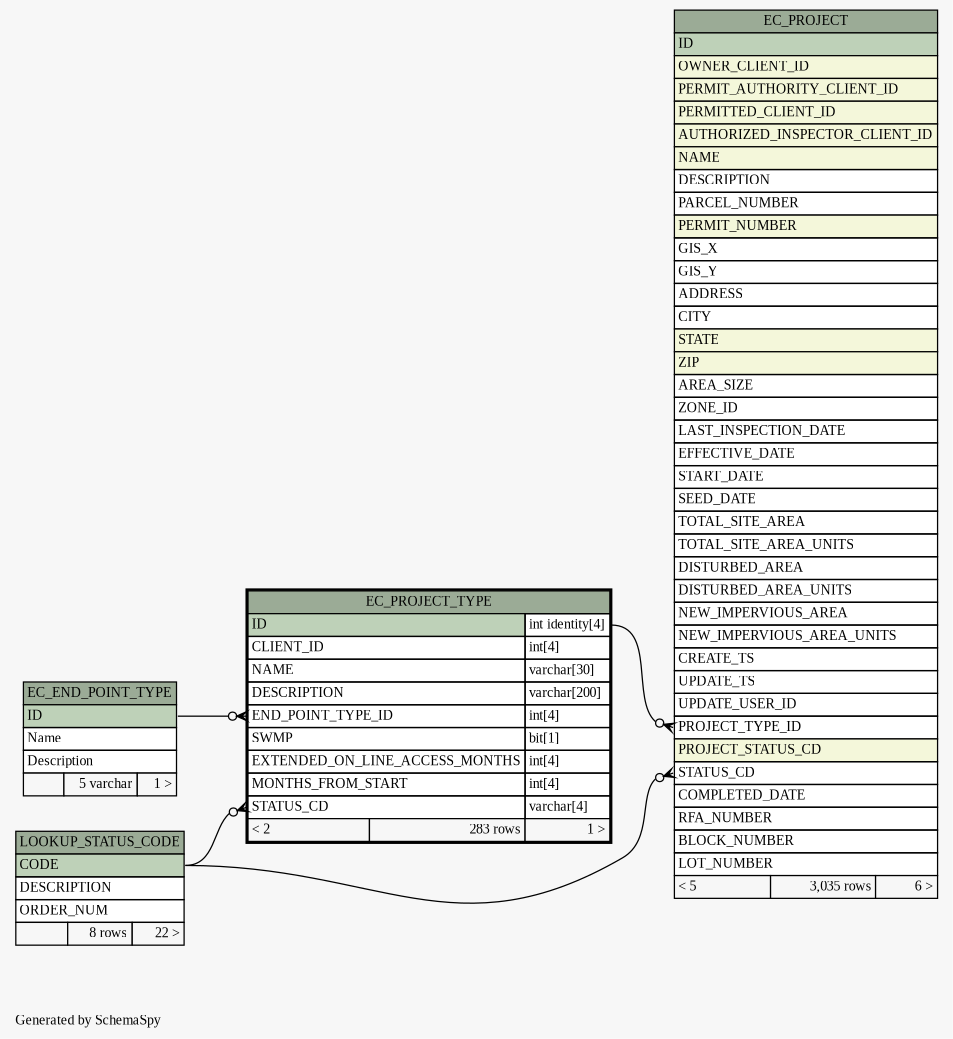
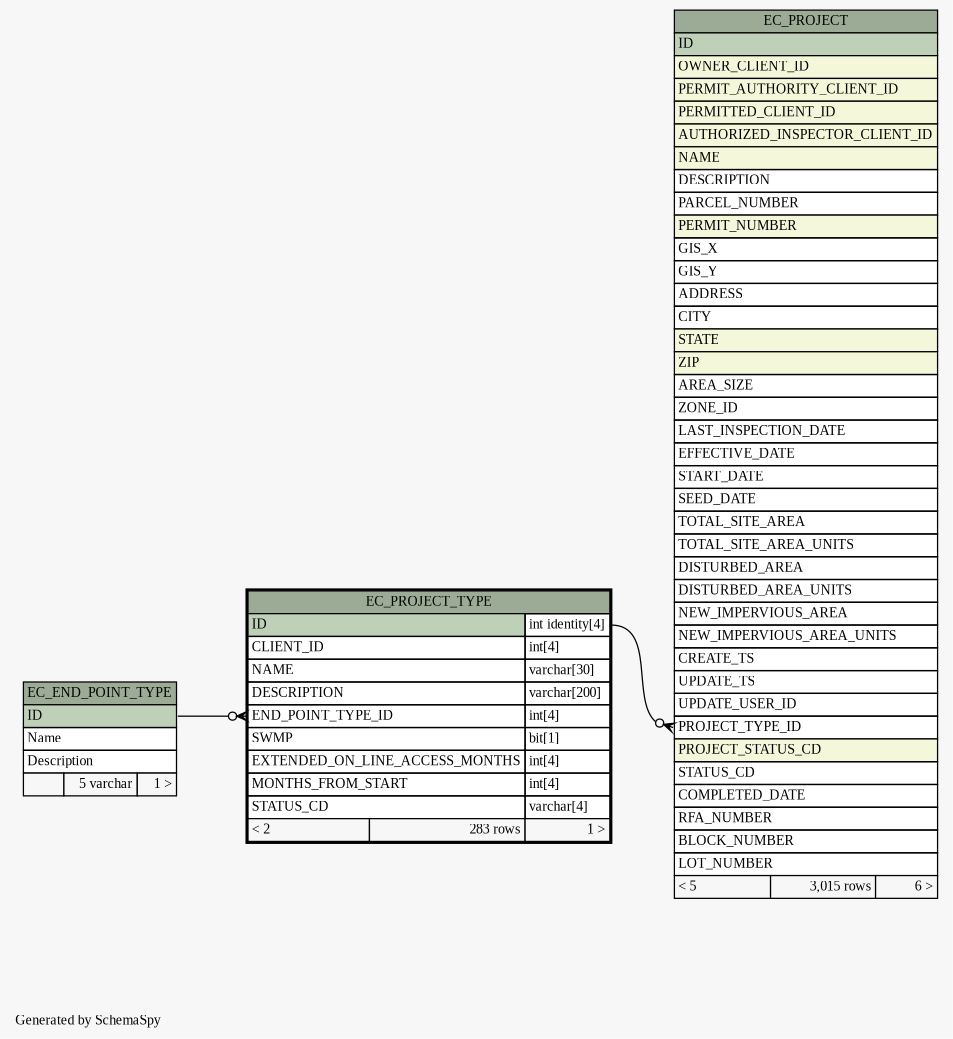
node "EC_PROJECT": text "3,035 rows" -> "3,015 rows"
node "LOOKUP_STATUS_CODE": removed
